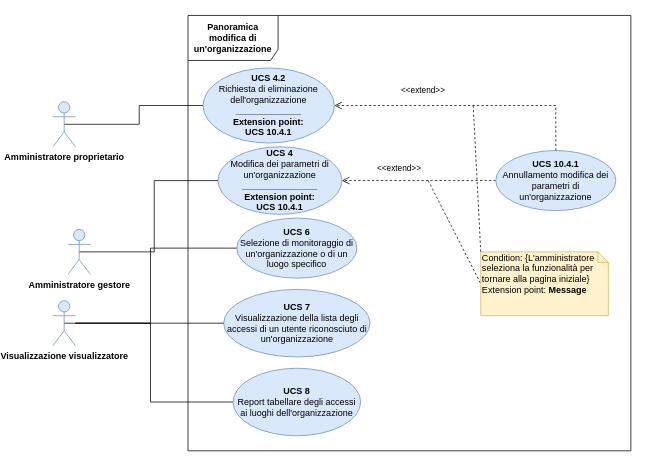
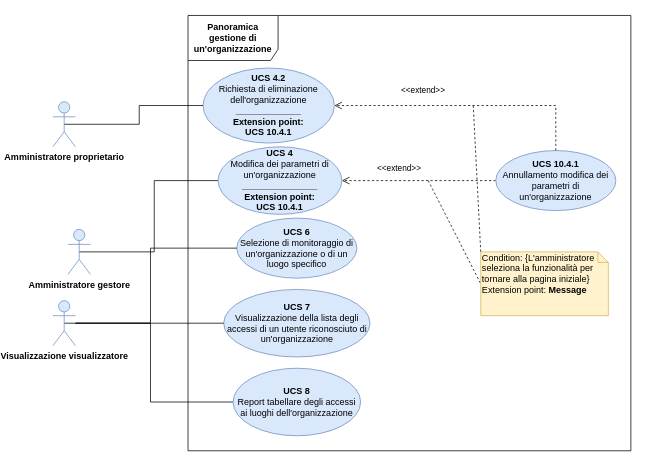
node "Panoramica modifica di un'organizzazione": label "Panoramica modifica di un'organizzazione" -> "Panoramica gestione di un'organizzazione"
